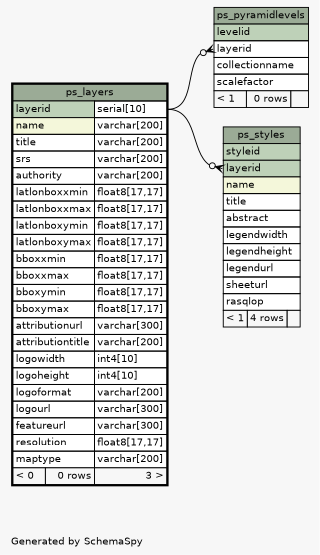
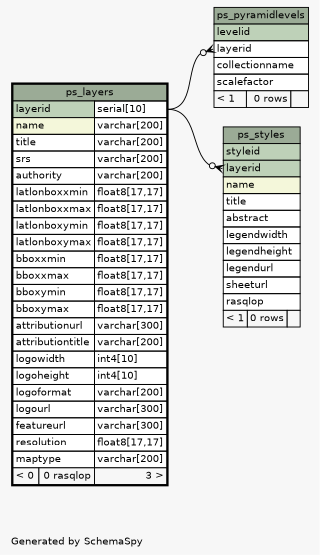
node "ps_styles": text "4 rows" -> "0 rows"
node "ps_layers": text "0 rows" -> "0 rasqlop"
